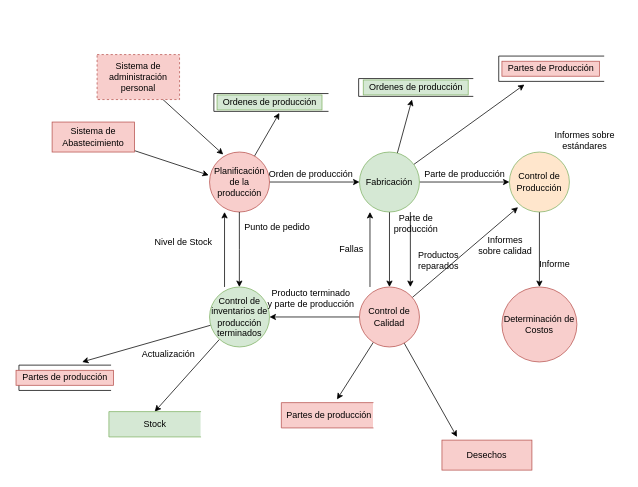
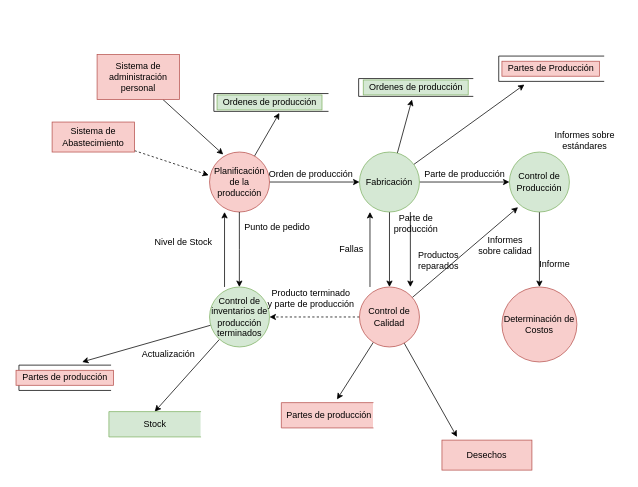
node "Sistema de administración personal": style dashed -> solid
edge "Sistema de Abastecimiento" -> "Planificación de la producción": style solid -> dashed
node "Control de Producción": fillcolor #ffe6cc -> #d5e8d4
edge "Control de Calidad" -> "Control de inventarios de producción terminados": style solid -> dashed
